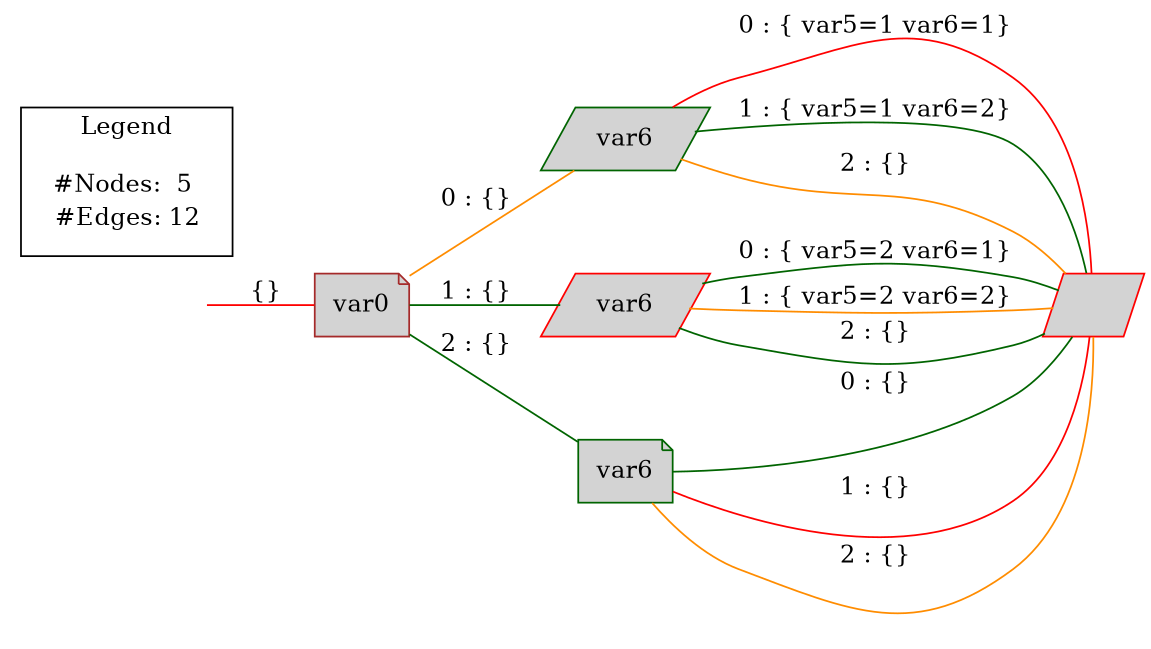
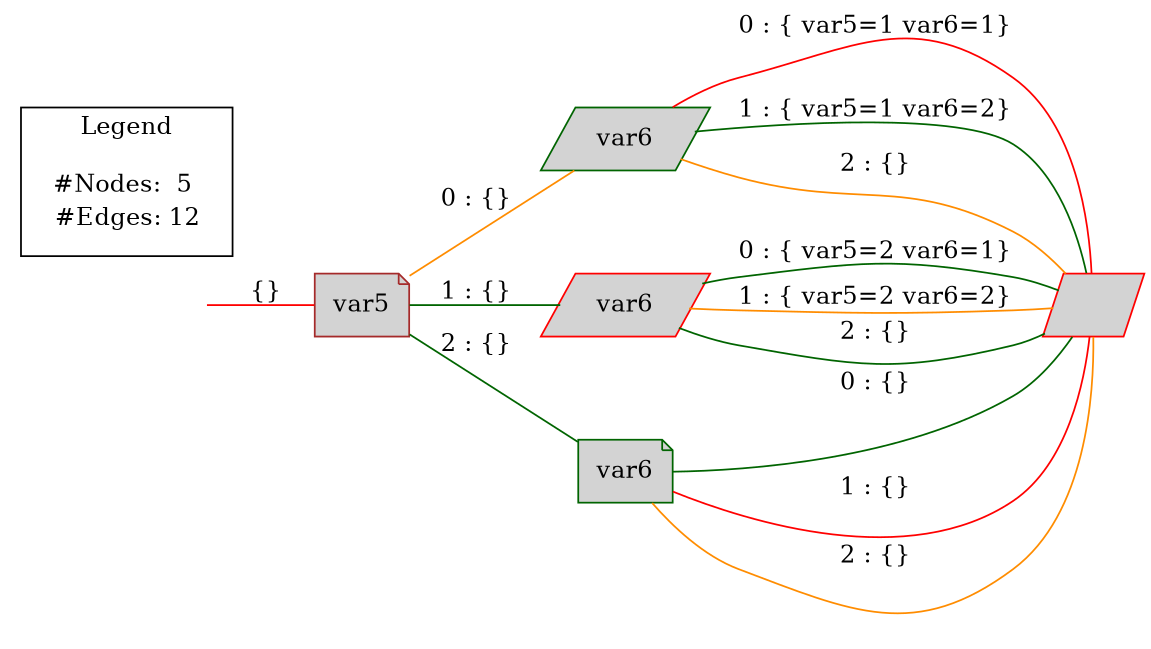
node "var0": label "var0" -> "var5"
